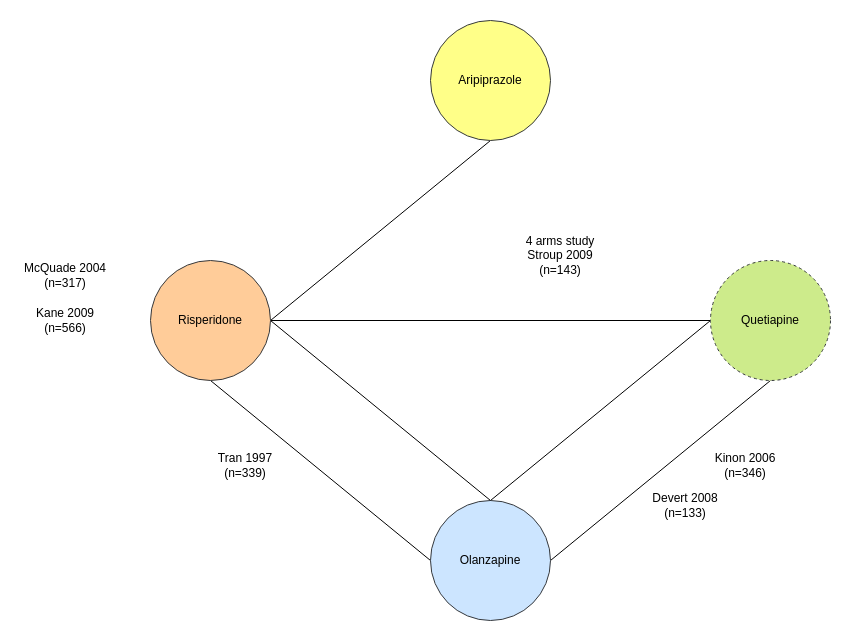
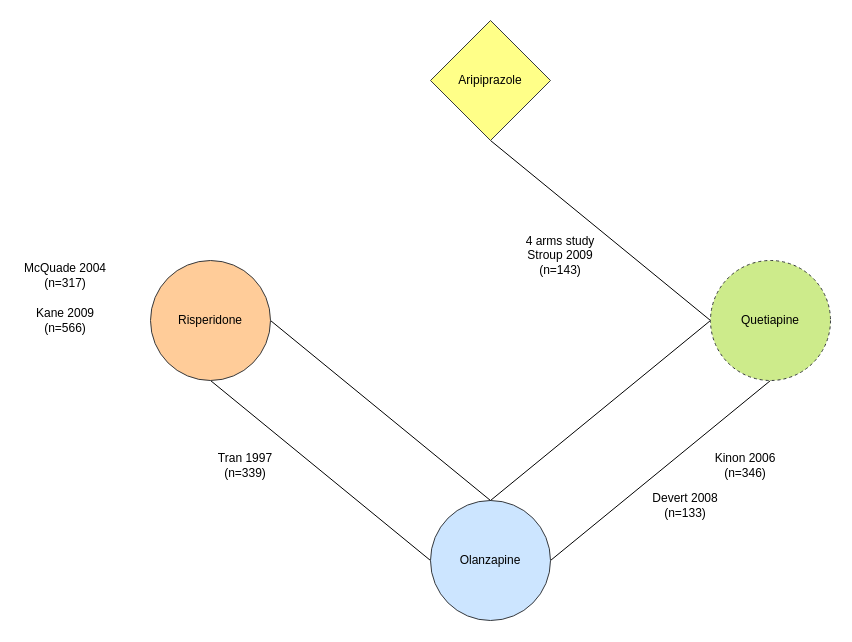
node "Aripiprazole": shape ellipse -> diamond
edge "Aripiprazole" -- "Risperidone": removed
edge "Risperidone" -- "Quetiapine": now "Aripiprazole" -- "Quetiapine"
